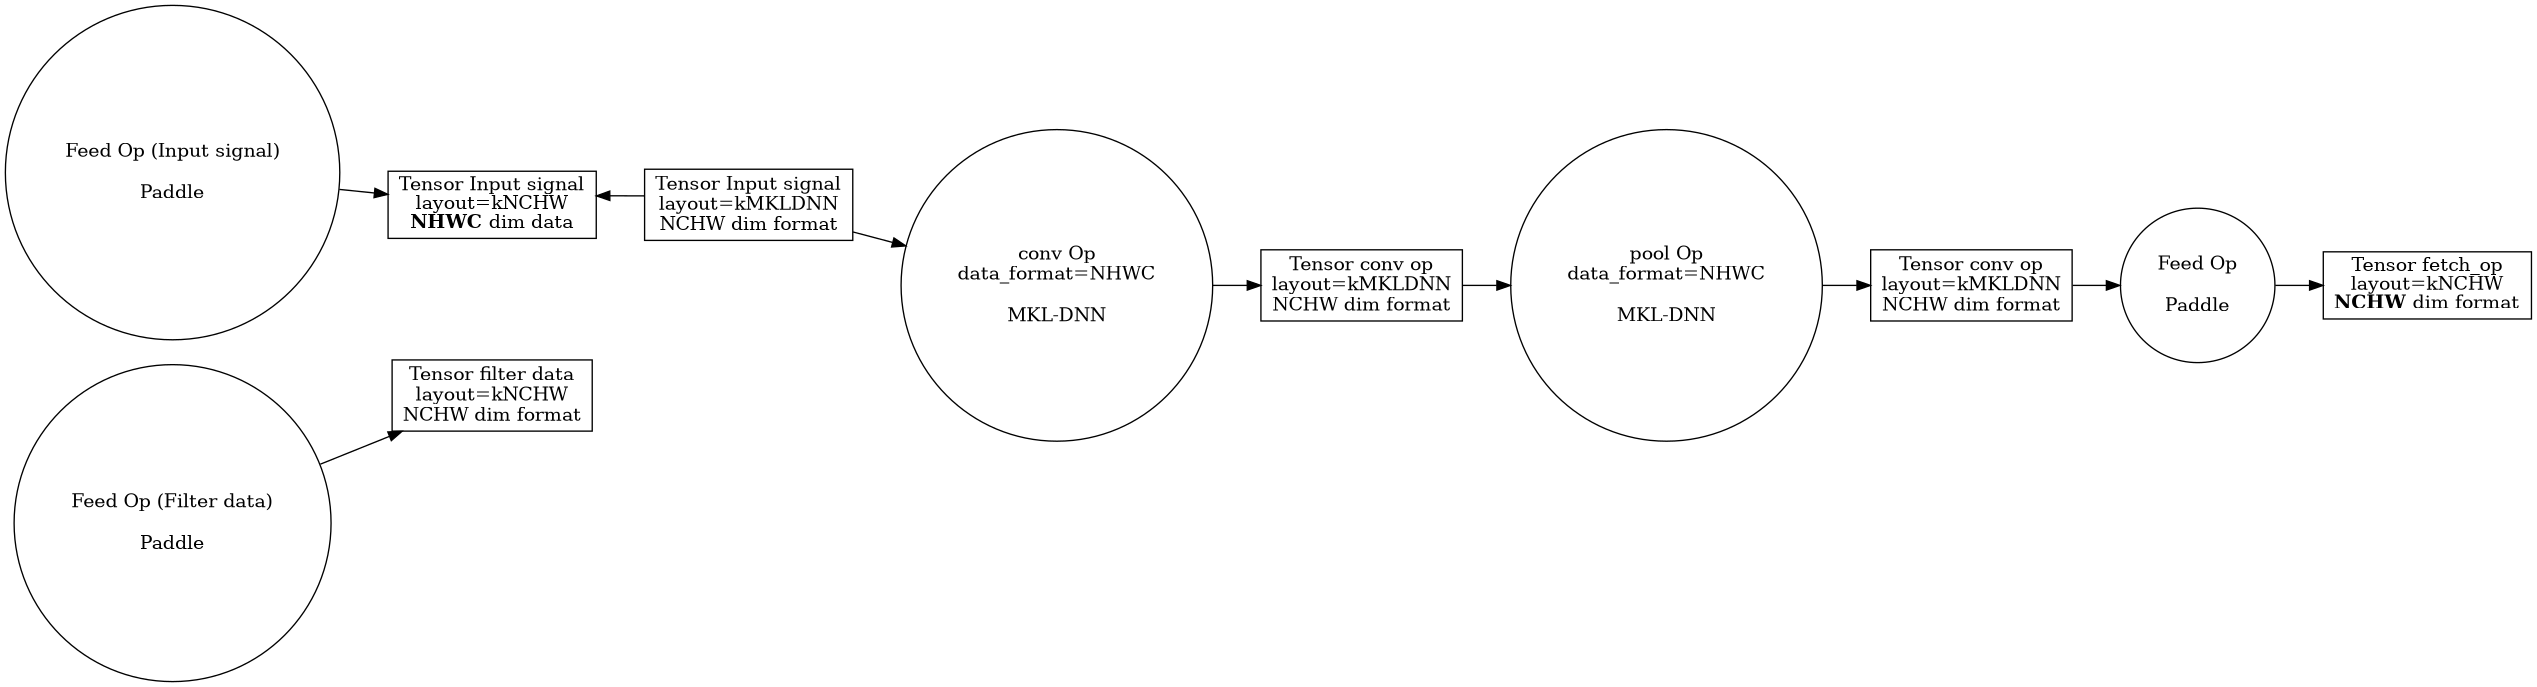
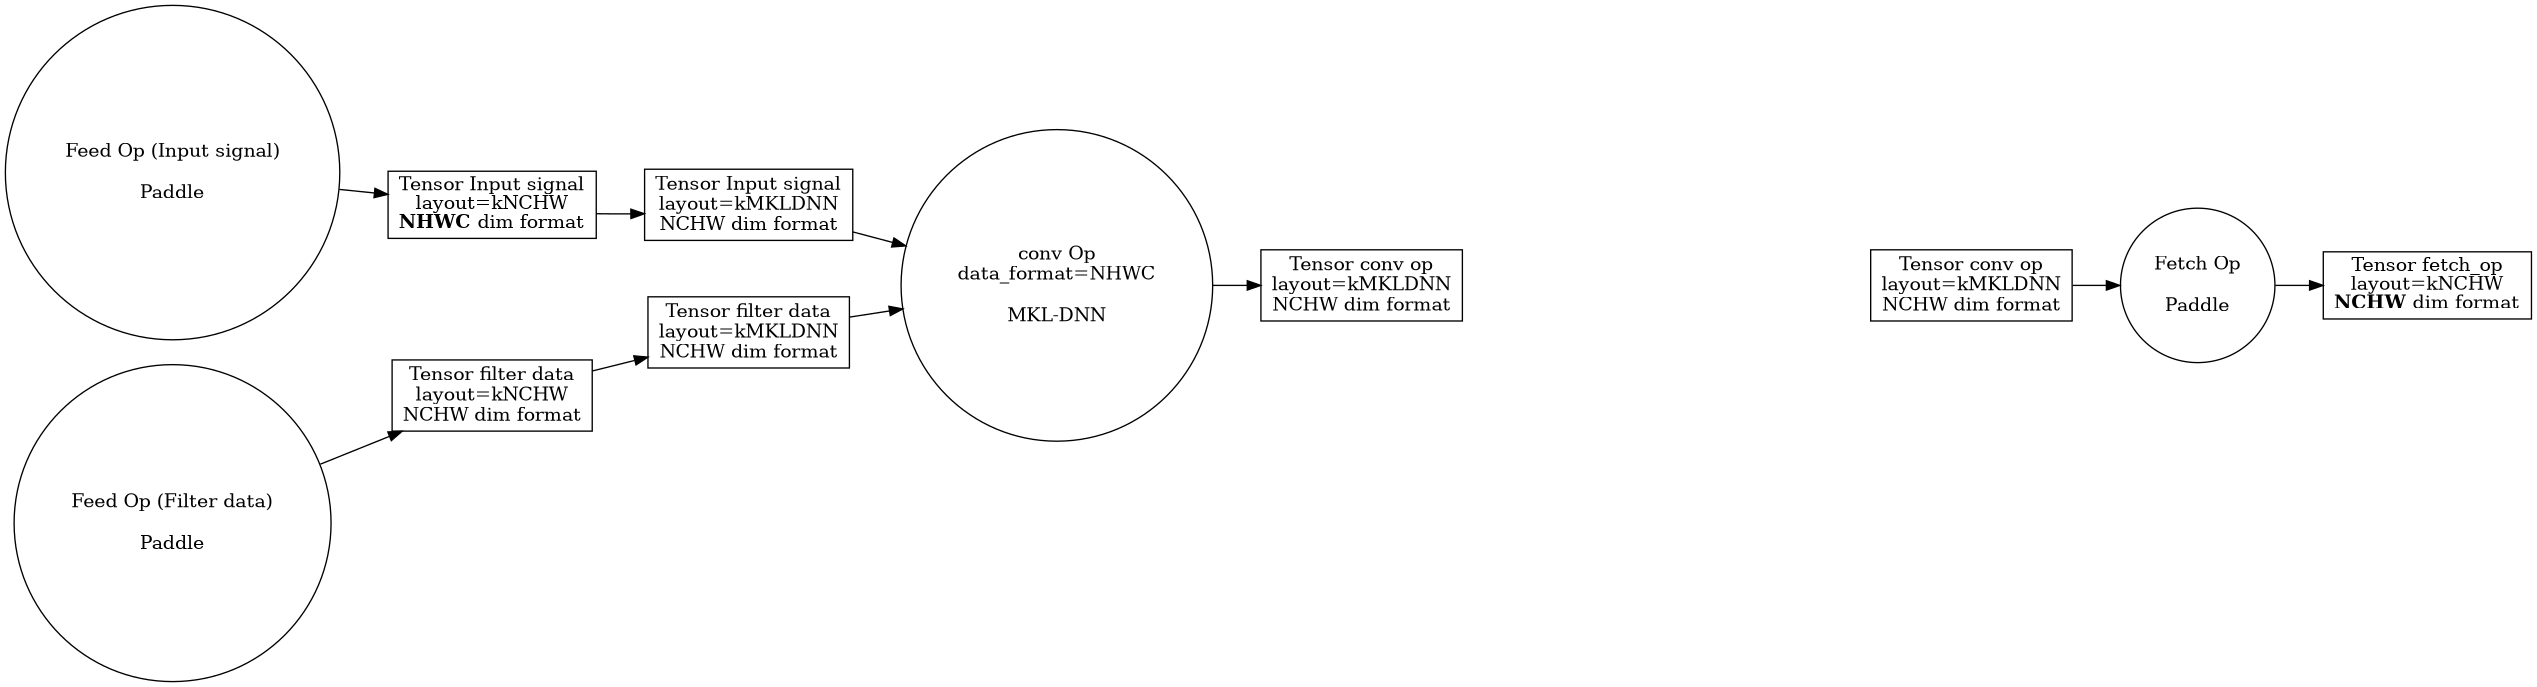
edge "Tensor Input signal layout=kMKLDNN NCHW dim format" -> "Tensor Input signal": reversed
node "Tensor Input signal": text "dim data" -> "dim format"
node "pool Op data_format=NHWC MKL-DNN": removed
node "Feed Op Paddle": label "Feed Op Paddle" -> "Fetch Op Paddle"
node "Tensor filter data layout=kMKLDNN NCHW dim format": added
